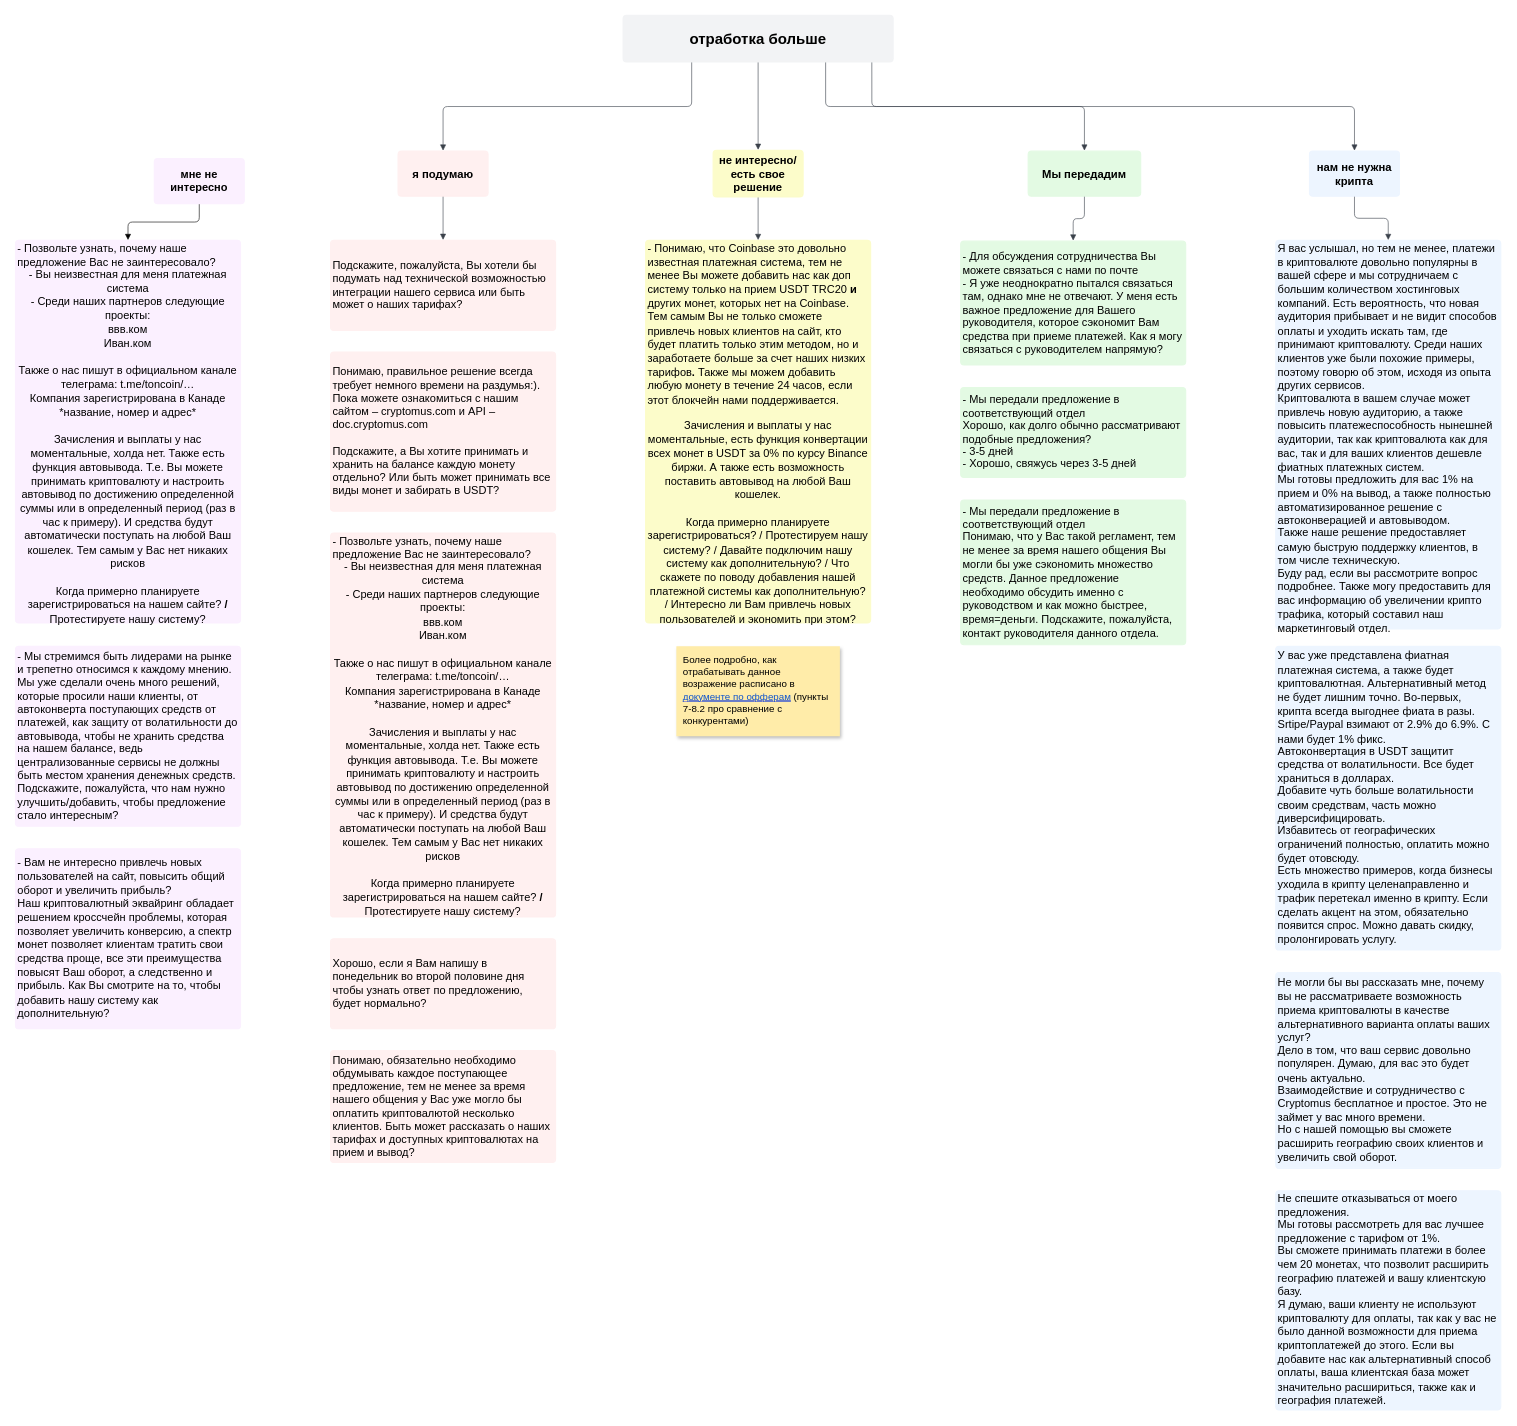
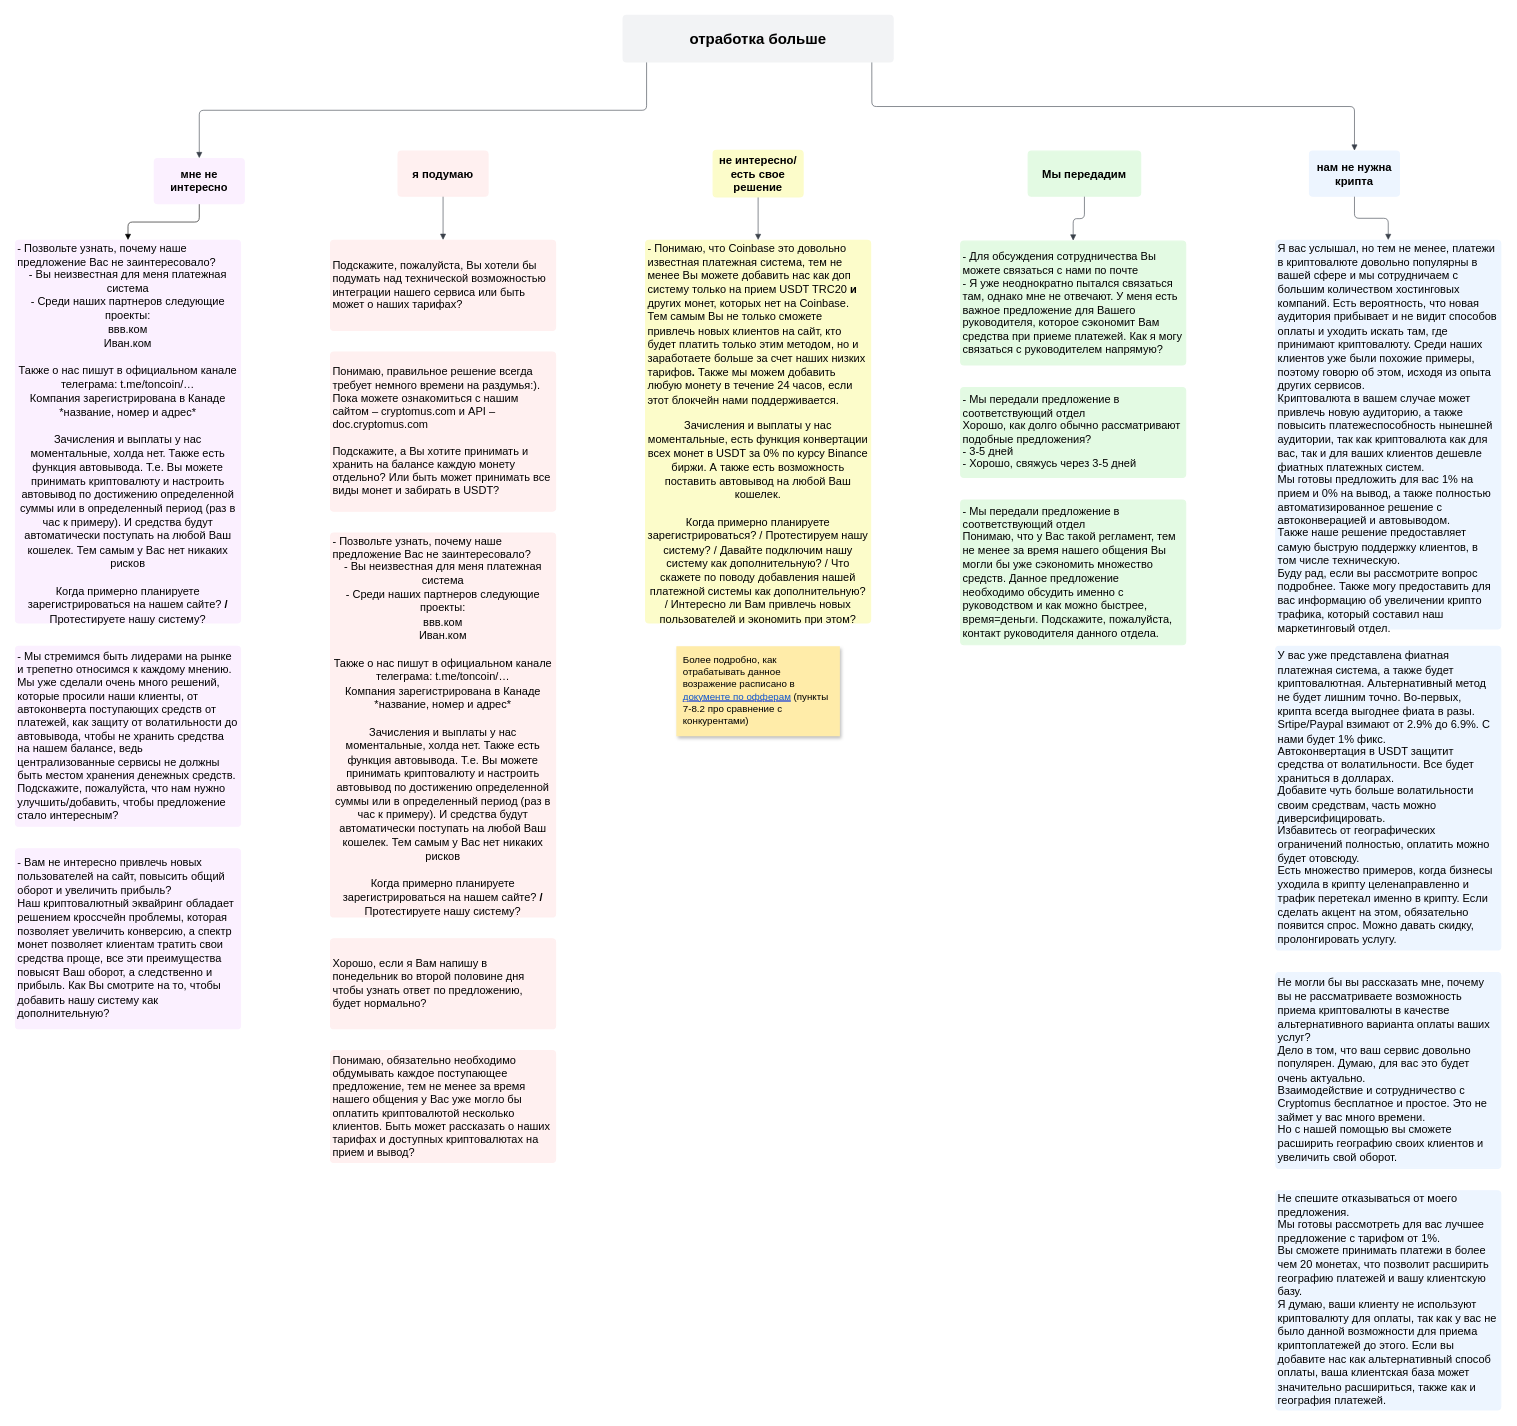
edge "отработка больше" -> "мне не интересно": added
edge "отработка больше" -> "Мы передадим": removed
edge "отработка больше" -> "я подумаю": removed
edge "отработка больше" -> "не интересно/ есть свое решение": removed
